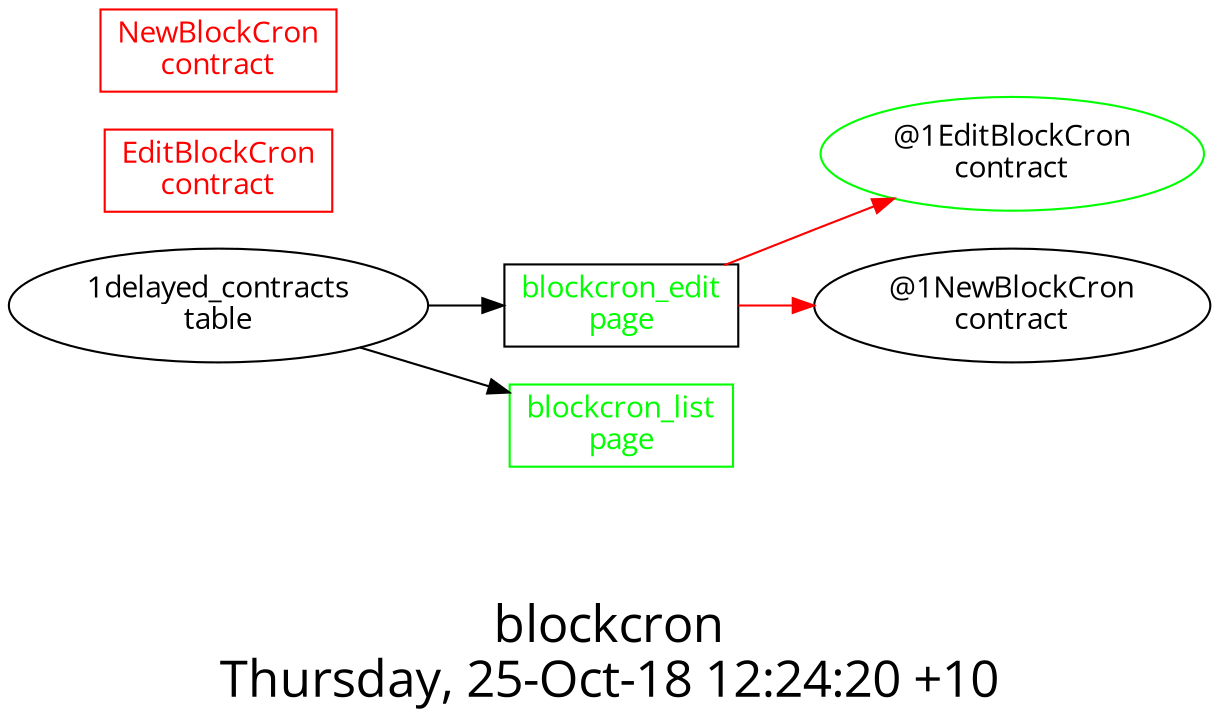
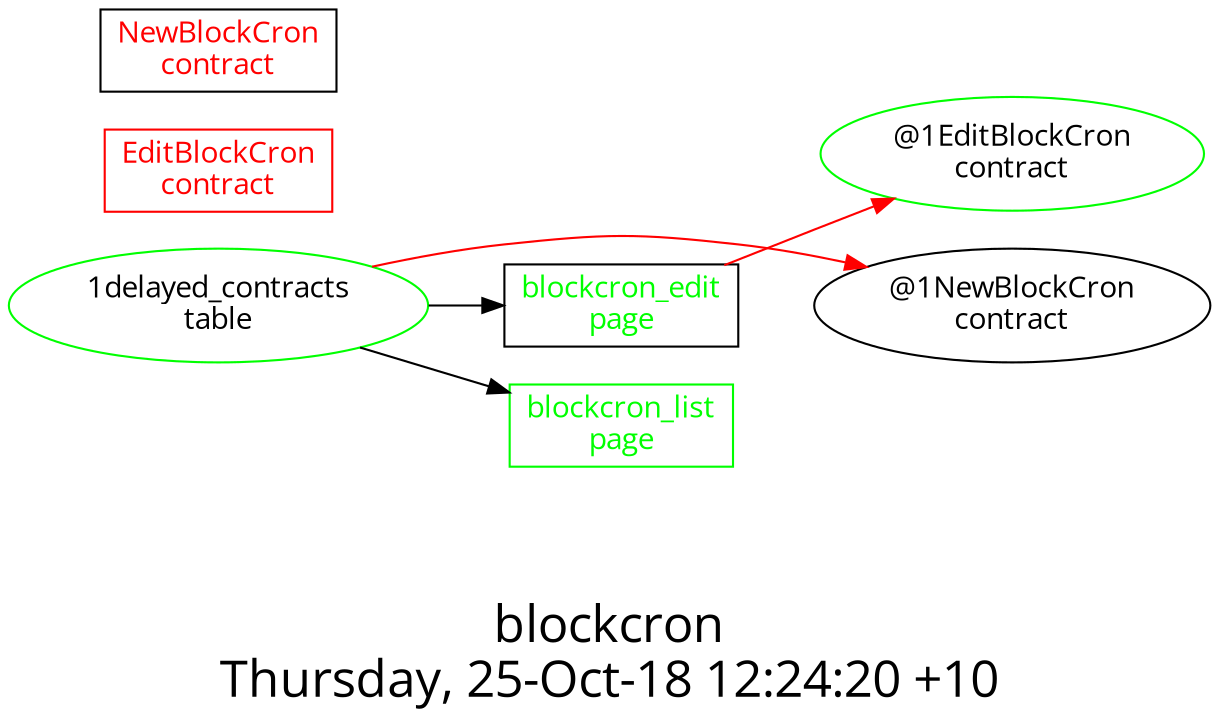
node "NewBlockCron contract": color red -> black
node "1delayed_contracts table": color black -> green
edge "blockcron_edit page" -> "@1NewBlockCron contract": now "1delayed_contracts table" -> "@1NewBlockCron contract"
